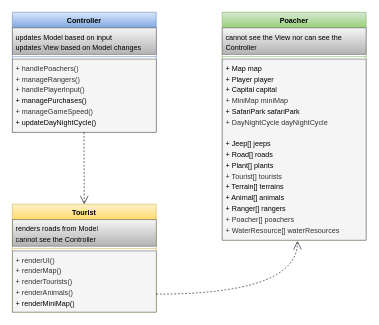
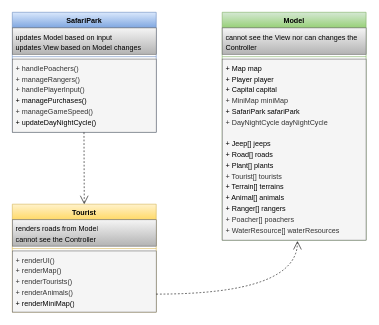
node "Controller": label "Controller" -> "SafariPark"
node "Poacher": label "Poacher" -> "Model"
node "cannot see the View nor can see the Controller": label "cannot see the View nor can see the Controller" -> "cannot see the View nor can changes the Controller"
